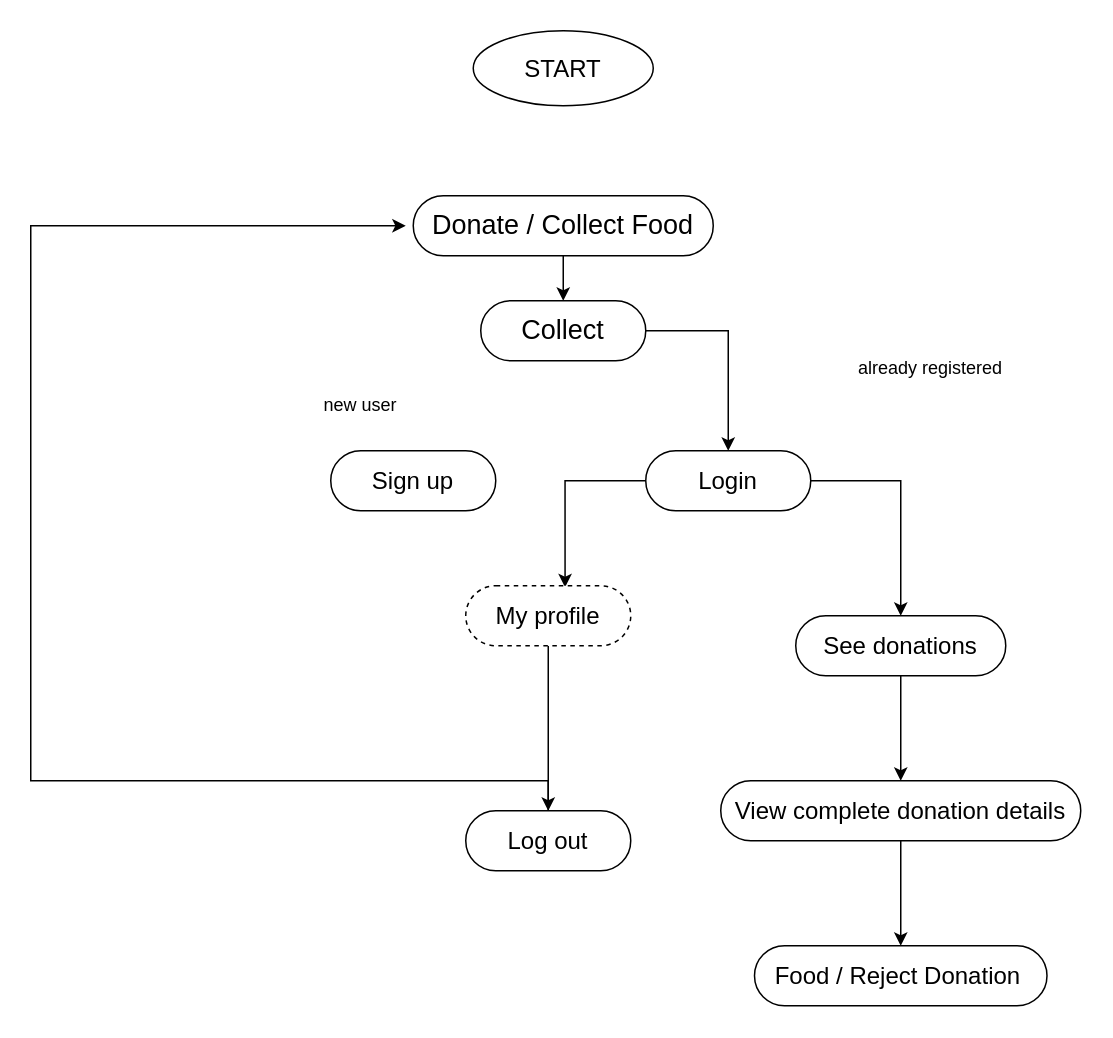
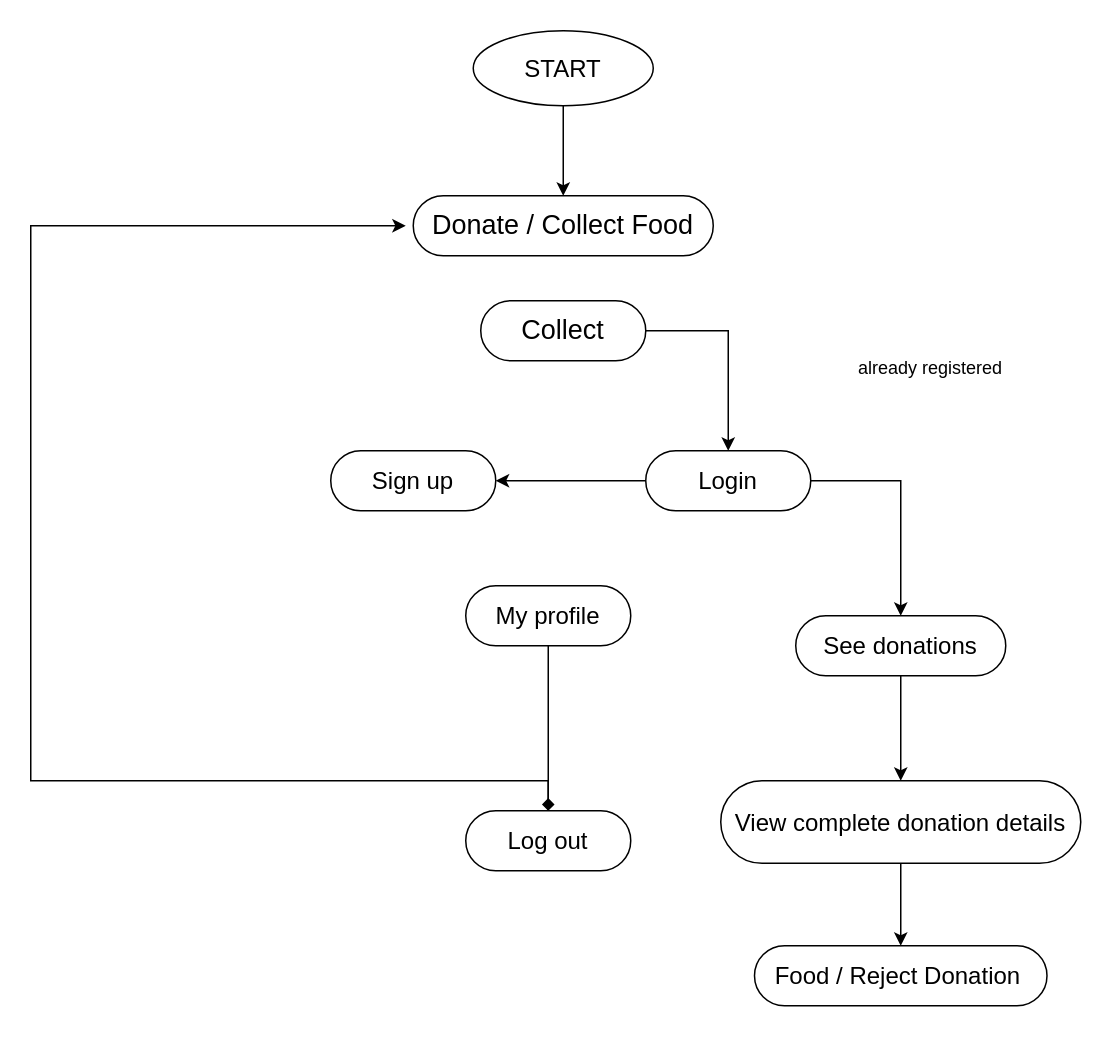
edge "START" -> "Donate / Collect Food": added
edge "Donate / Collect Food" -> "Collect": removed
node "new user": removed
edge "Login" -> "My profile": now "Login" -> "Sign up"
node "My profile": style dashed -> solid
edge "My profile" -> "Log out": arrowhead classic -> diamond
node "View complete donation details": size 360x60 -> 360x83
